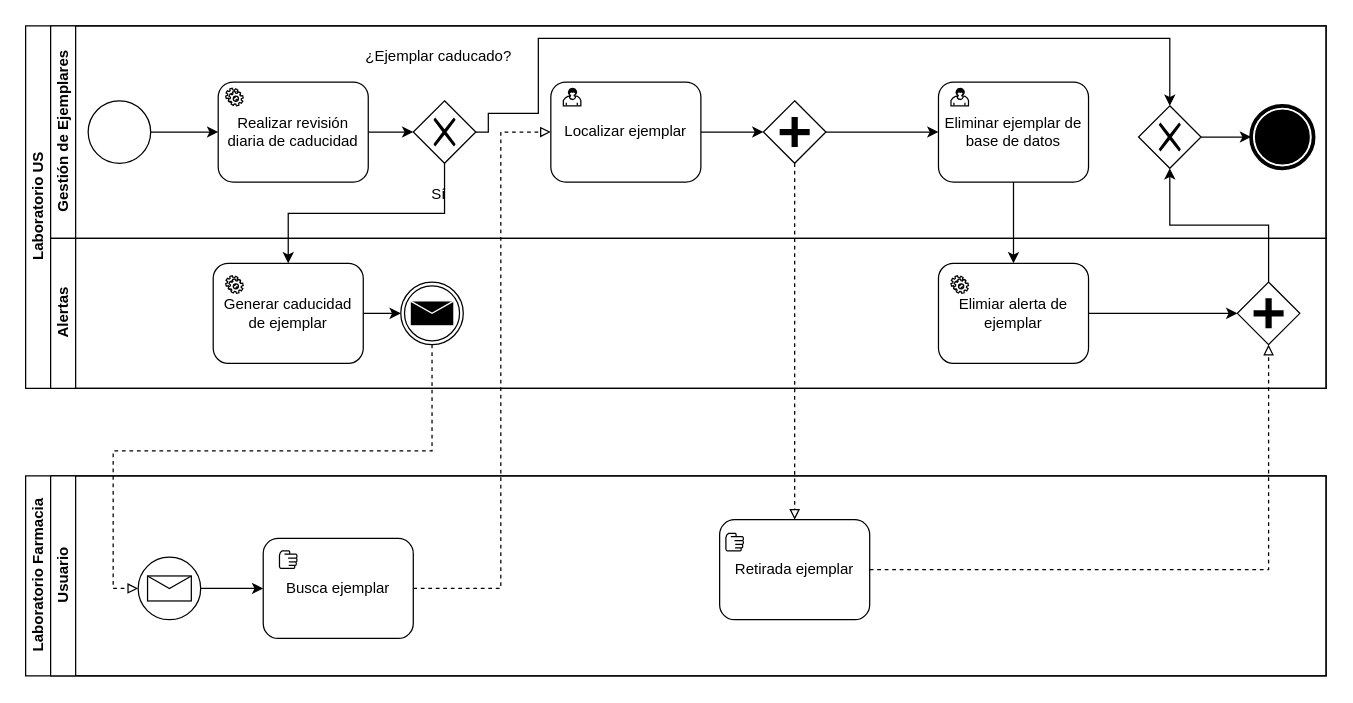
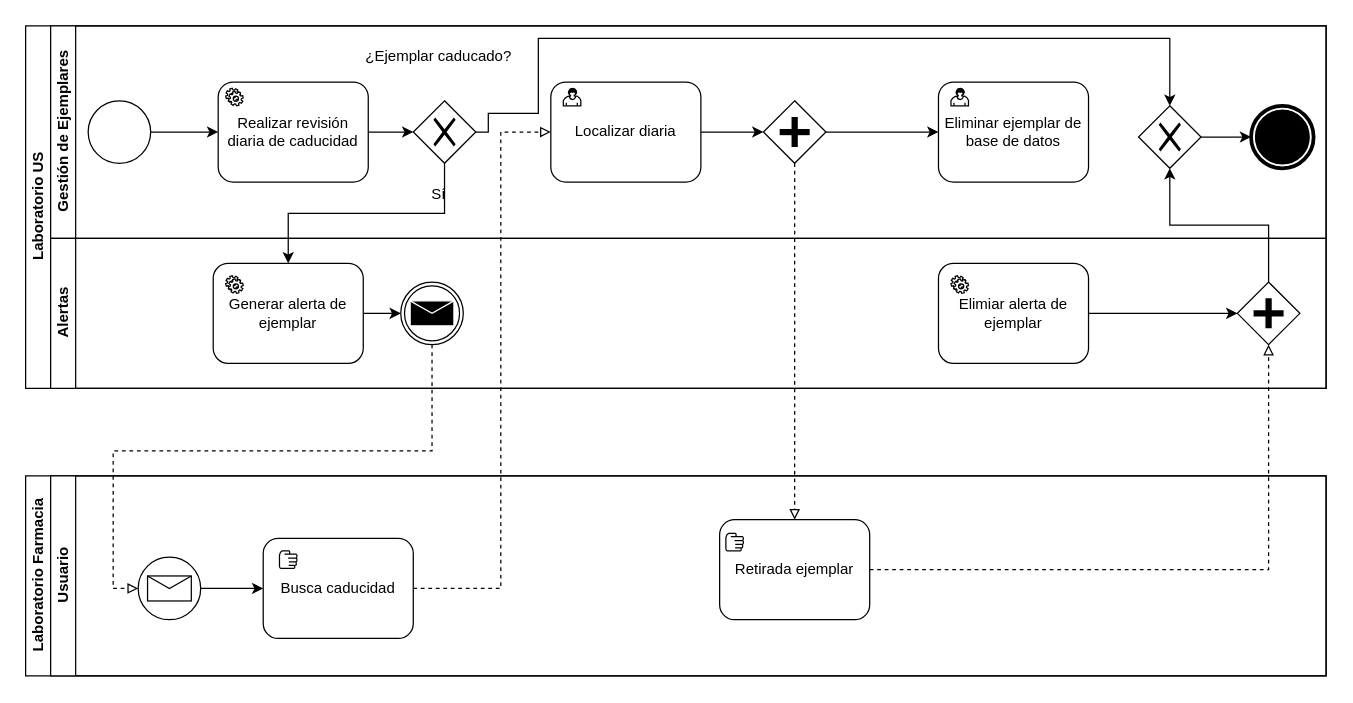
node "Localizar ejemplar": label "Localizar ejemplar" -> "Localizar diaria"
edge "Eliminar ejemplar de base de datos" -> "Elimiar alerta de ejemplar": removed
node "Generar caducidad de ejemplar": label "Generar caducidad de ejemplar" -> "Generar alerta de ejemplar"
node "Busca ejemplar": label "Busca ejemplar" -> "Busca caducidad"
